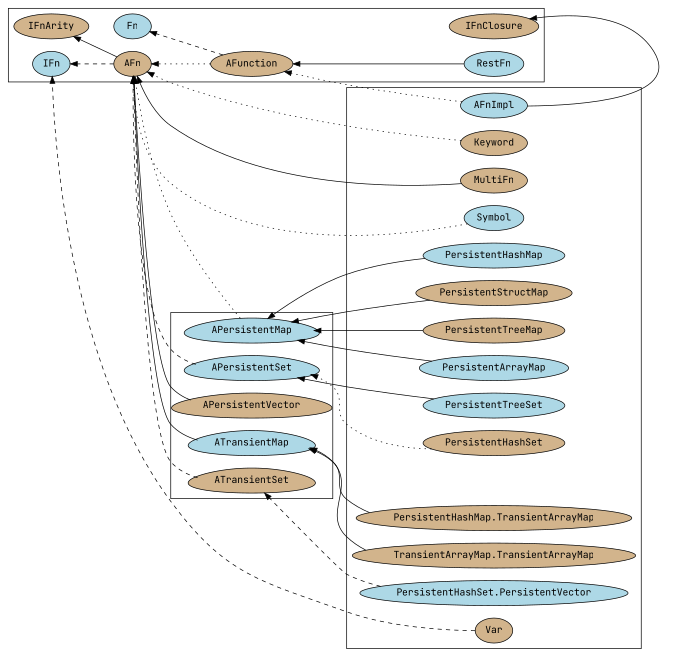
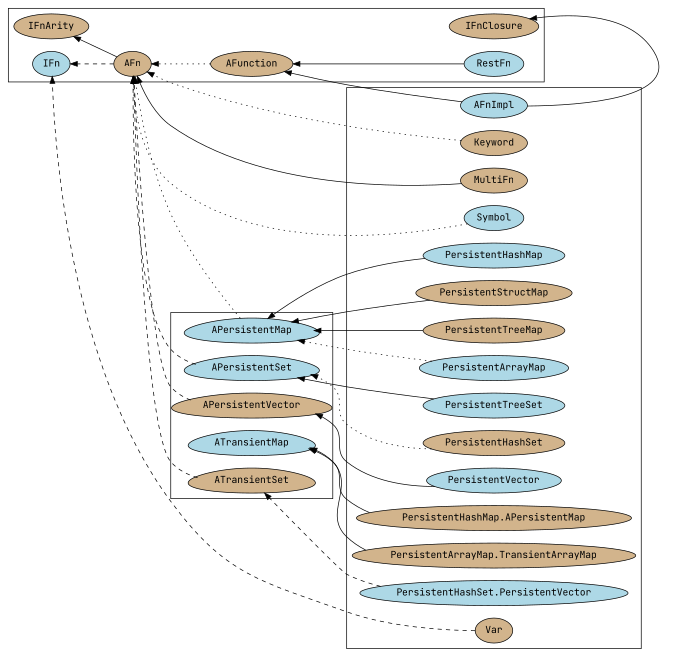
node "Fn": removed
edge "AFnImpl" -> "AFunction": style dotted -> solid
edge "APersistentVector" -> "AFn": style solid -> dashed
edge "ATransientMap" -> "AFn": removed
edge "PersistentArrayMap" -> "APersistentMap": style solid -> dotted
node "PersistentVector": added
node "PersistentHashMap.TransientArrayMap": label "PersistentHashMap.TransientArrayMap" -> "PersistentHashMap.APersistentMap"
node "TransientArrayMap.TransientArrayMap": label "TransientArrayMap.TransientArrayMap" -> "PersistentArrayMap.TransientArrayMap"
